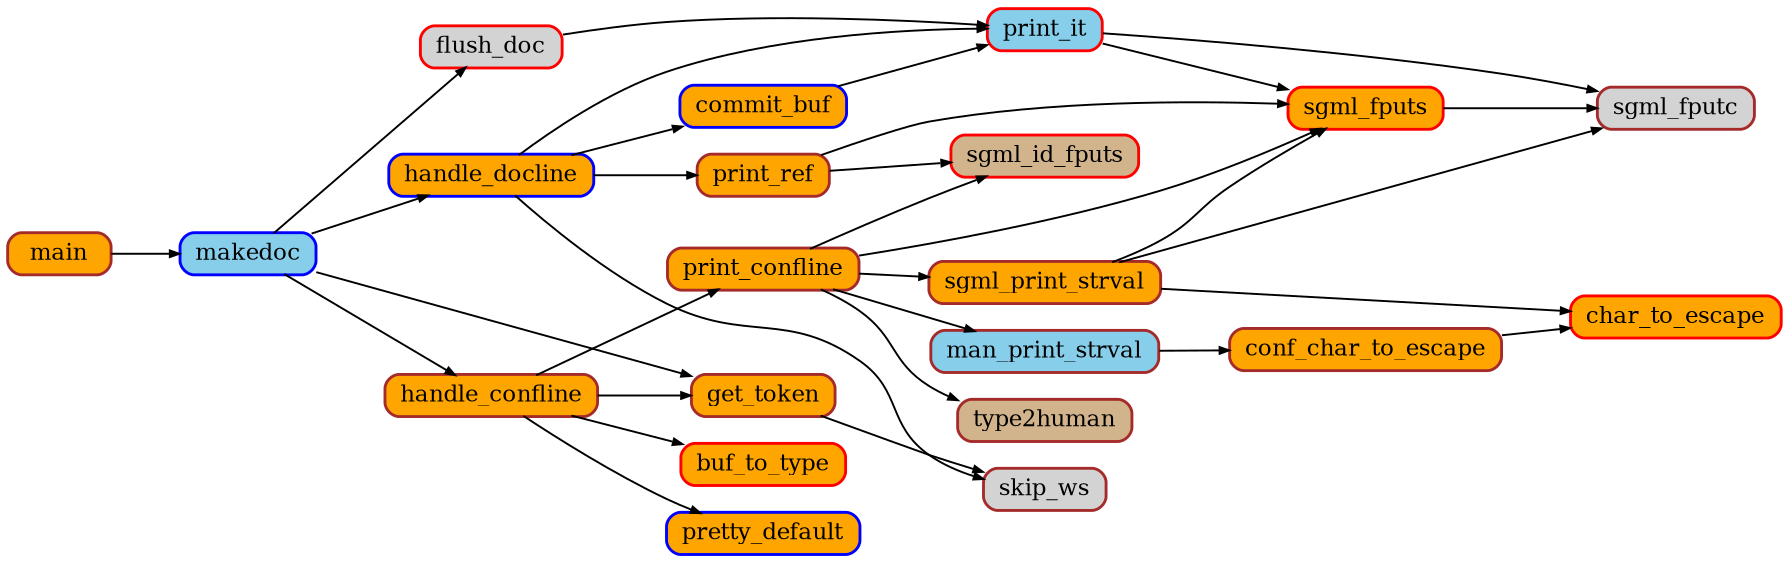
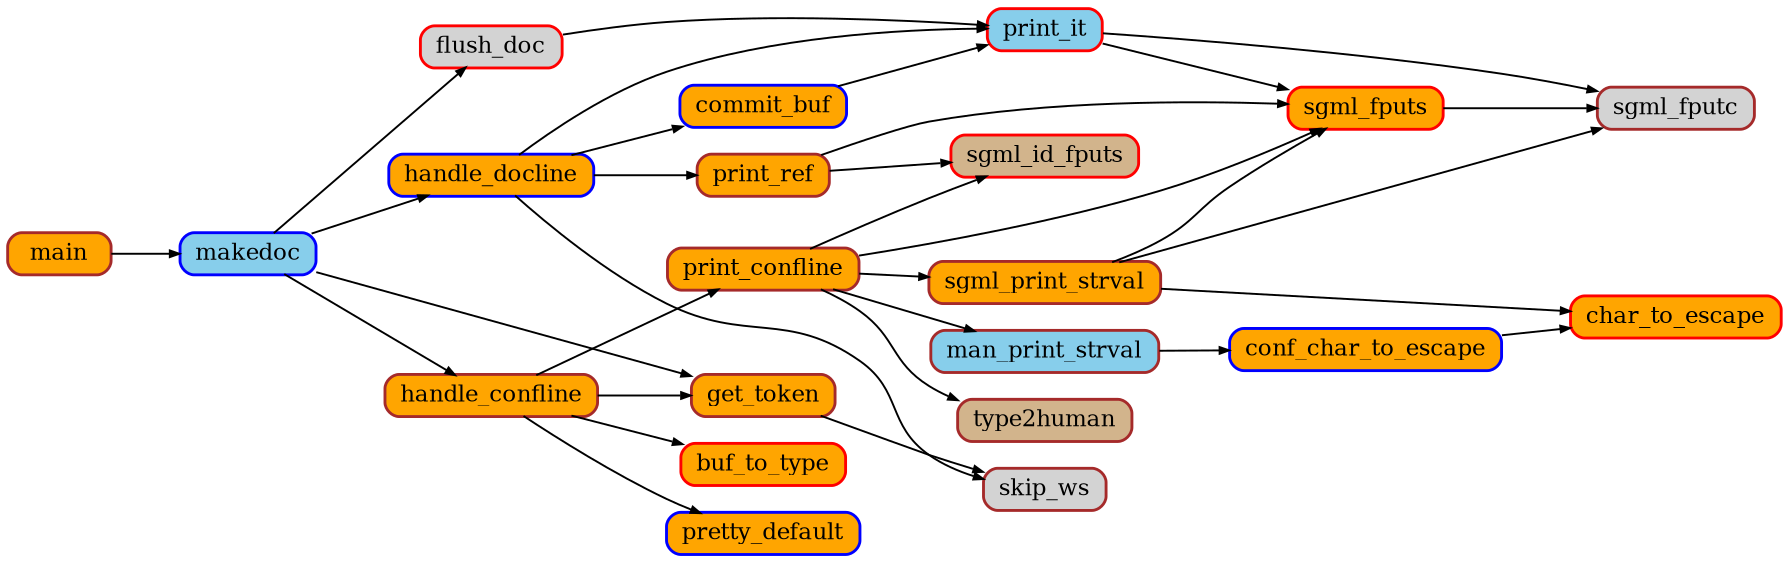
node "conf_char_to_escape": color brown -> blue
